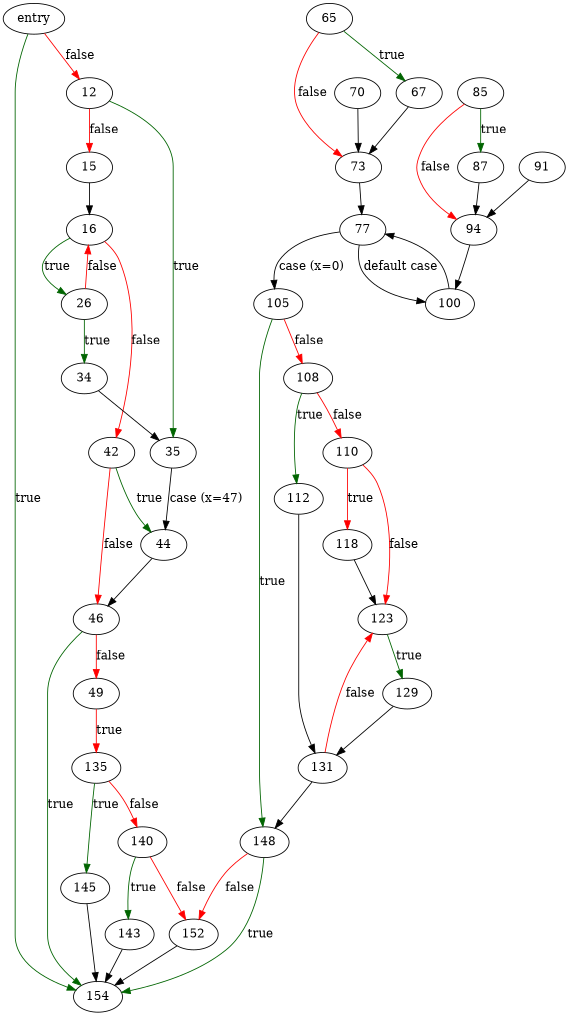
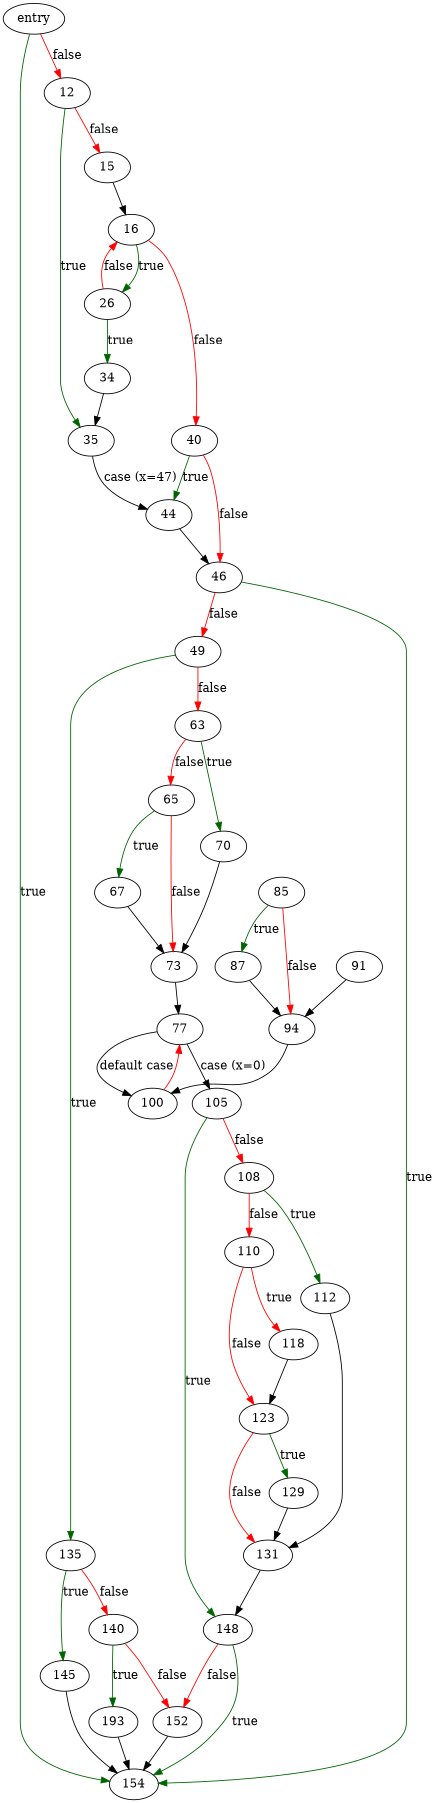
edge "100" -> "77": color black -> red
node "42": label "42" -> "40"
edge "131" -> "123": reversed
edge "49" -> "135": color red -> darkgreen
node "63": added
node "143": label "143" -> "193"
